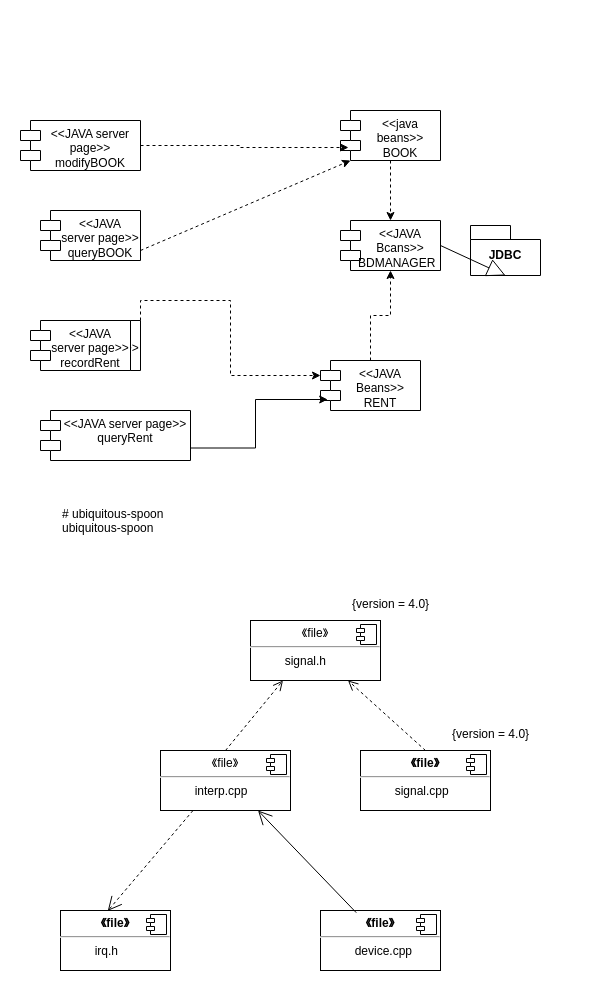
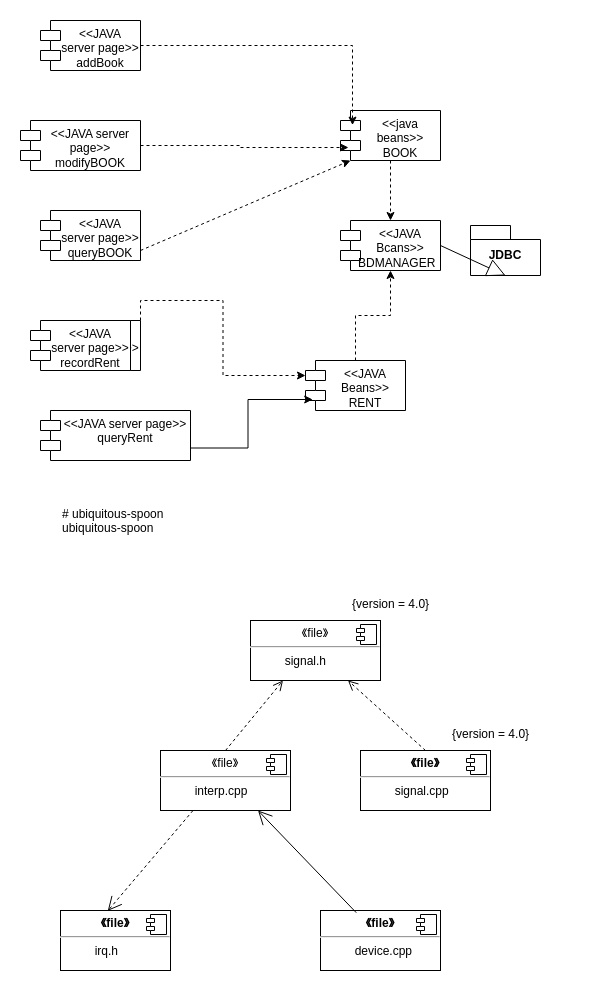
node "<<JAVA server page>> addBook": added
edge "<<JAVA server page>> addBook" -> "<<java beans>> BOOK": added
node "<<JAVA Beans>> RENT": moved (371, 386) -> (356, 386)
